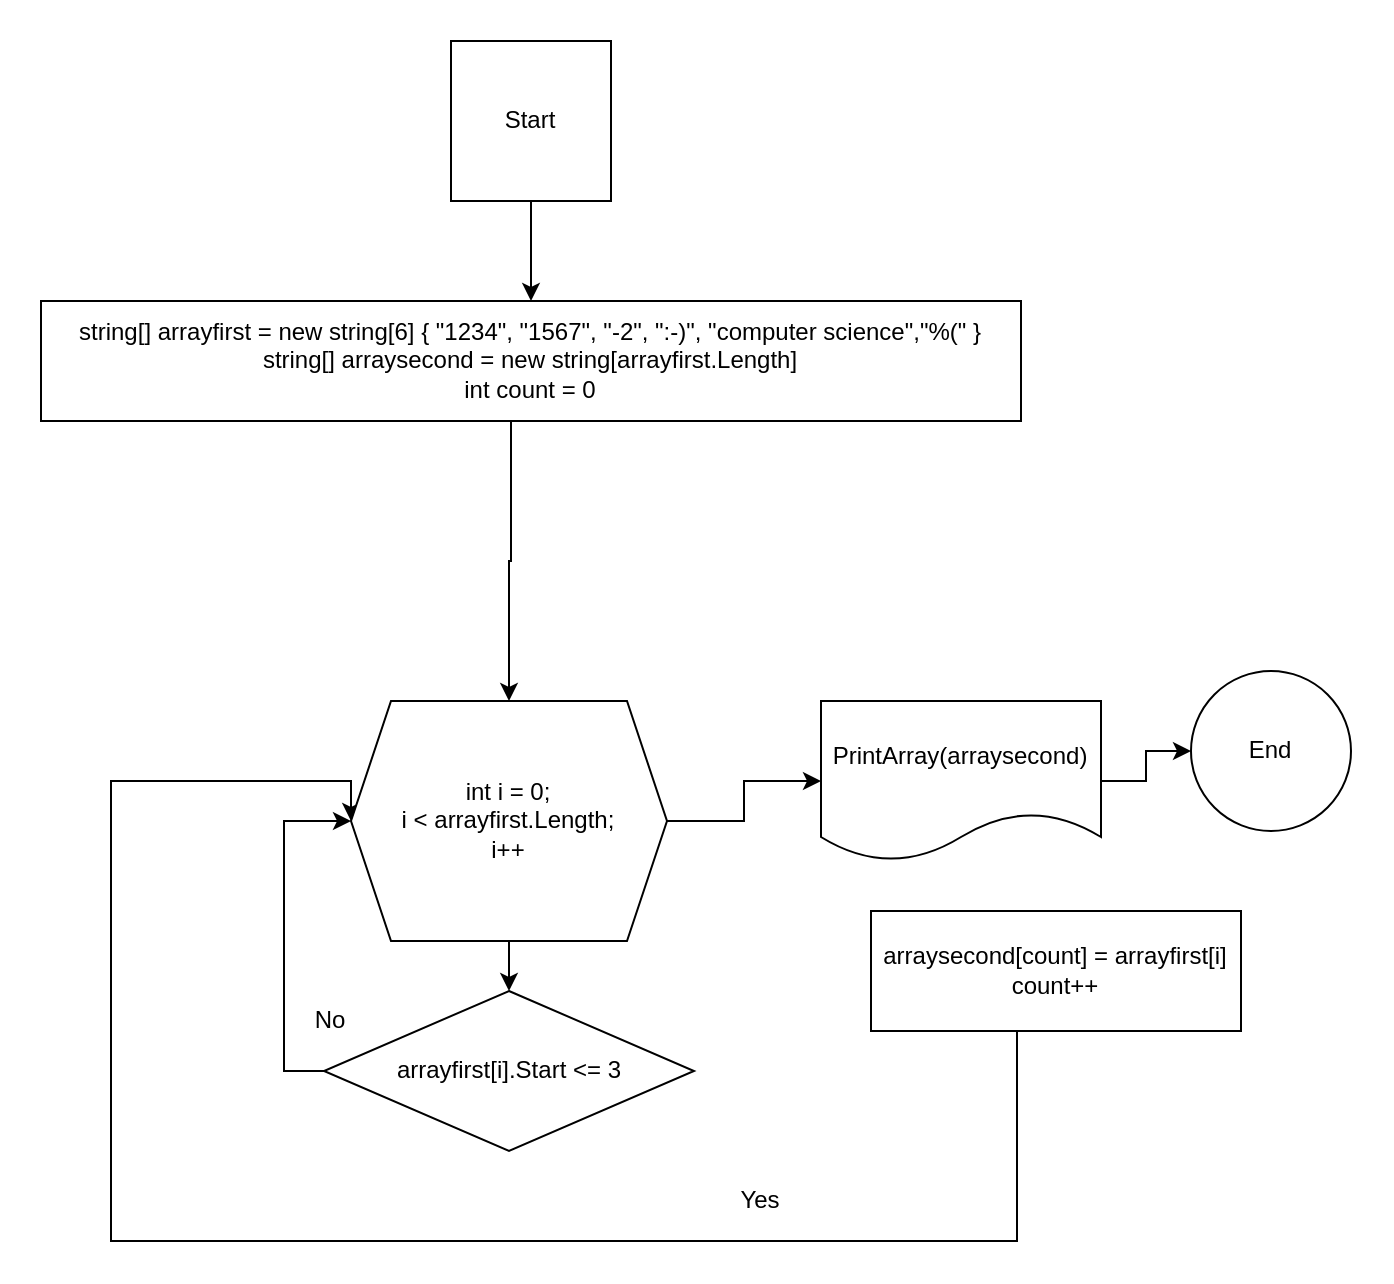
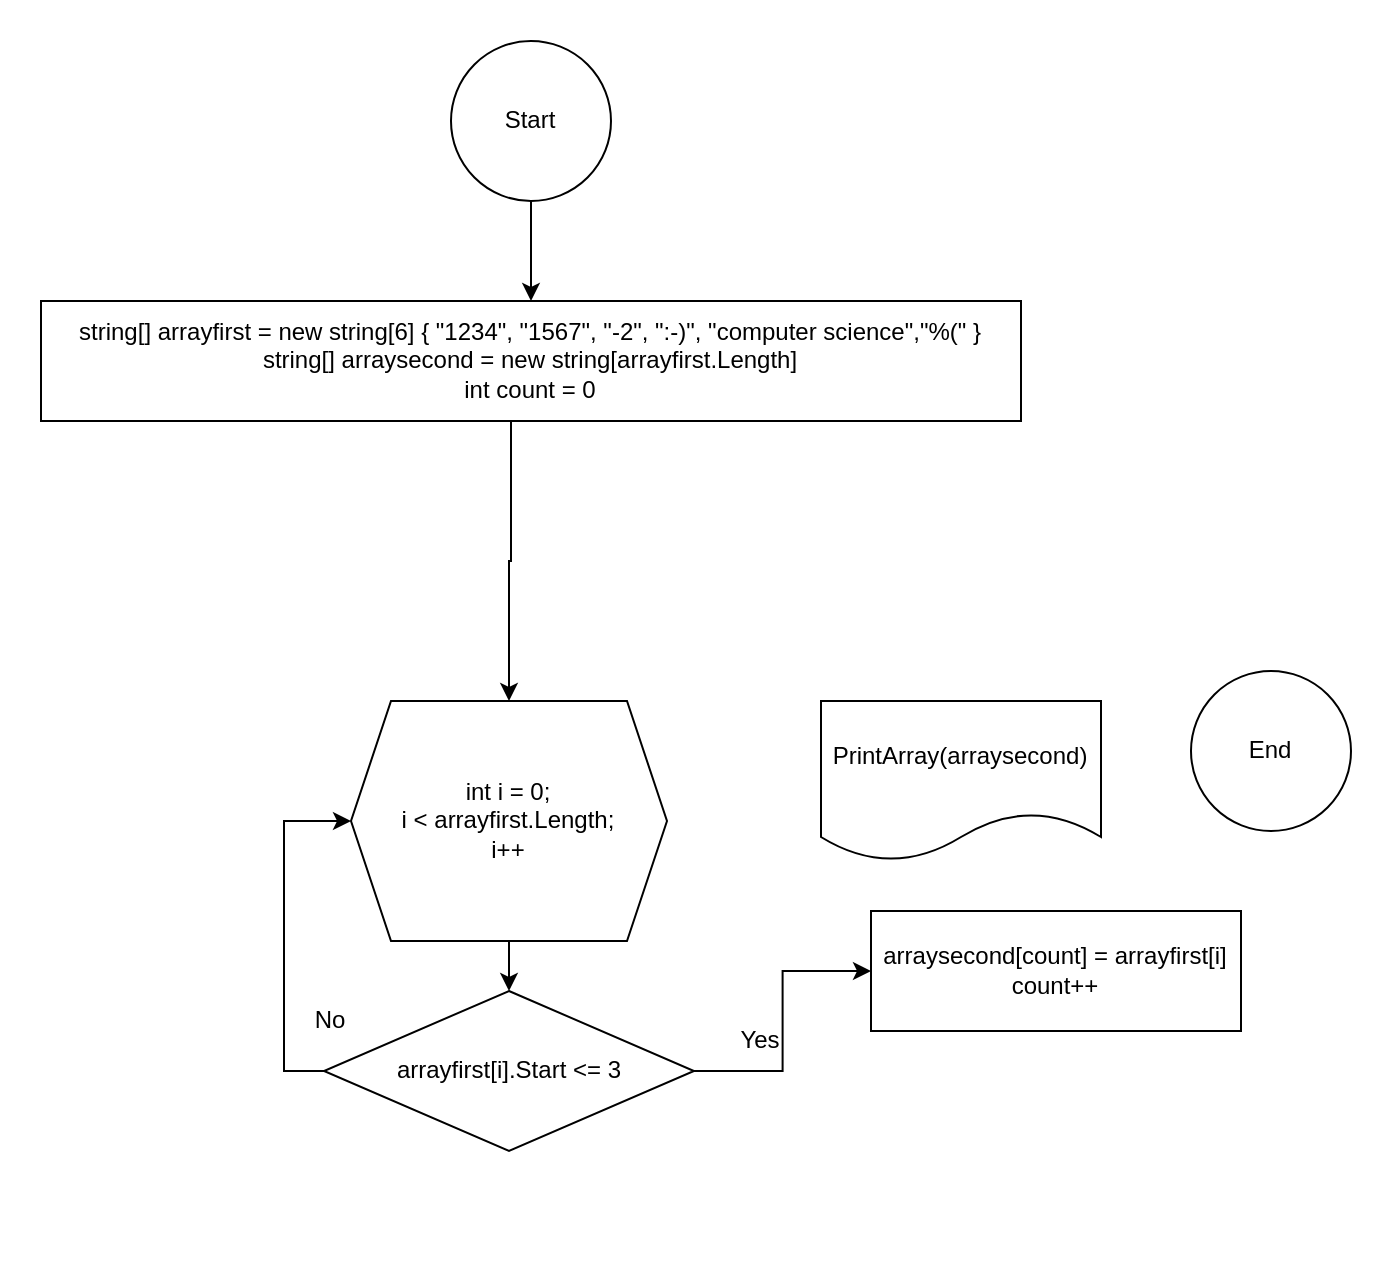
node "Start": shape rectangle -> ellipse
edge "PrintArray(arraysecond)" -> "End": removed
edge "int i = 0; i < arrayfirst.Length; i++" -> "PrintArray(arraysecond)": removed
edge "arrayfirst[i].Start <= 3" -> "arraysecond[count] = arrayfirst[i] count++": added
node "Yes": moved (761, 1201) -> (761, 1041)
edge "arraysecond[count] = arrayfirst[i] count++" -> "int i = 0; i < arrayfirst.Length; i++": removed
